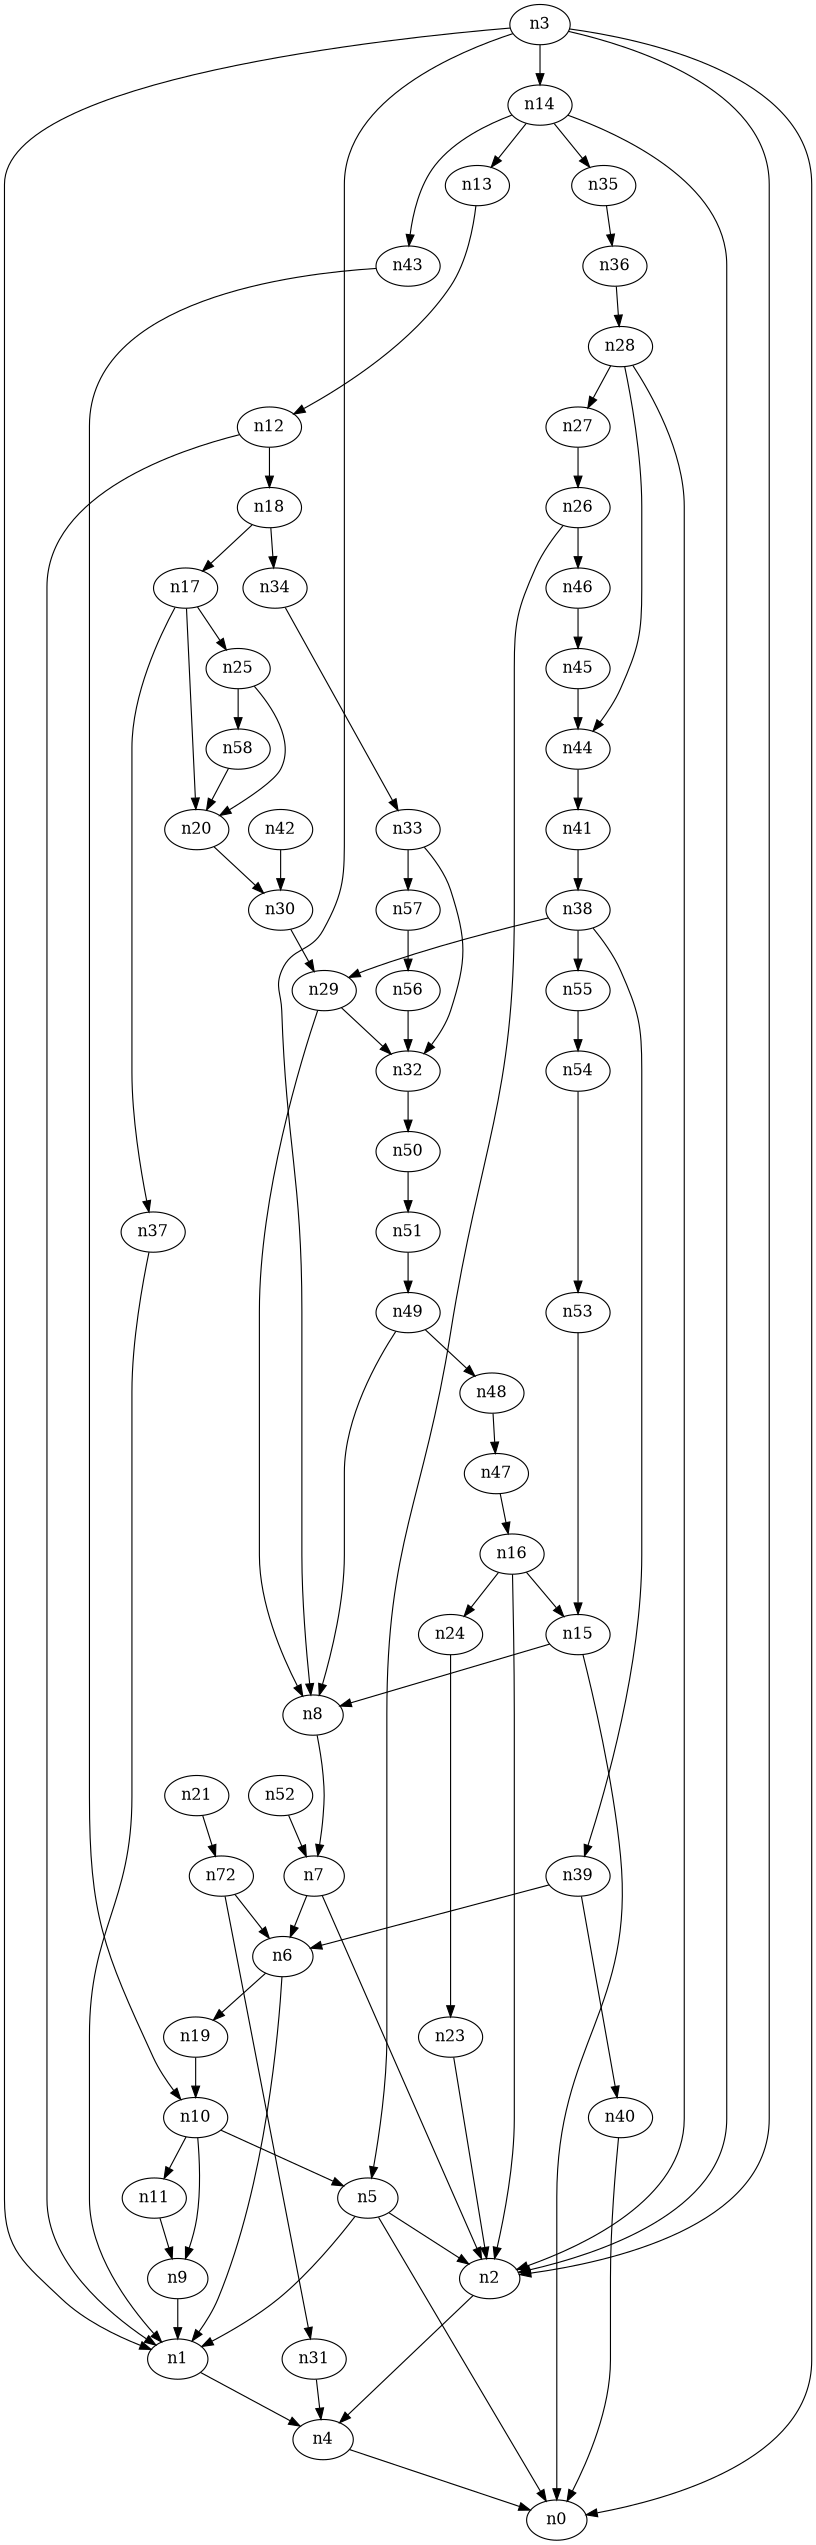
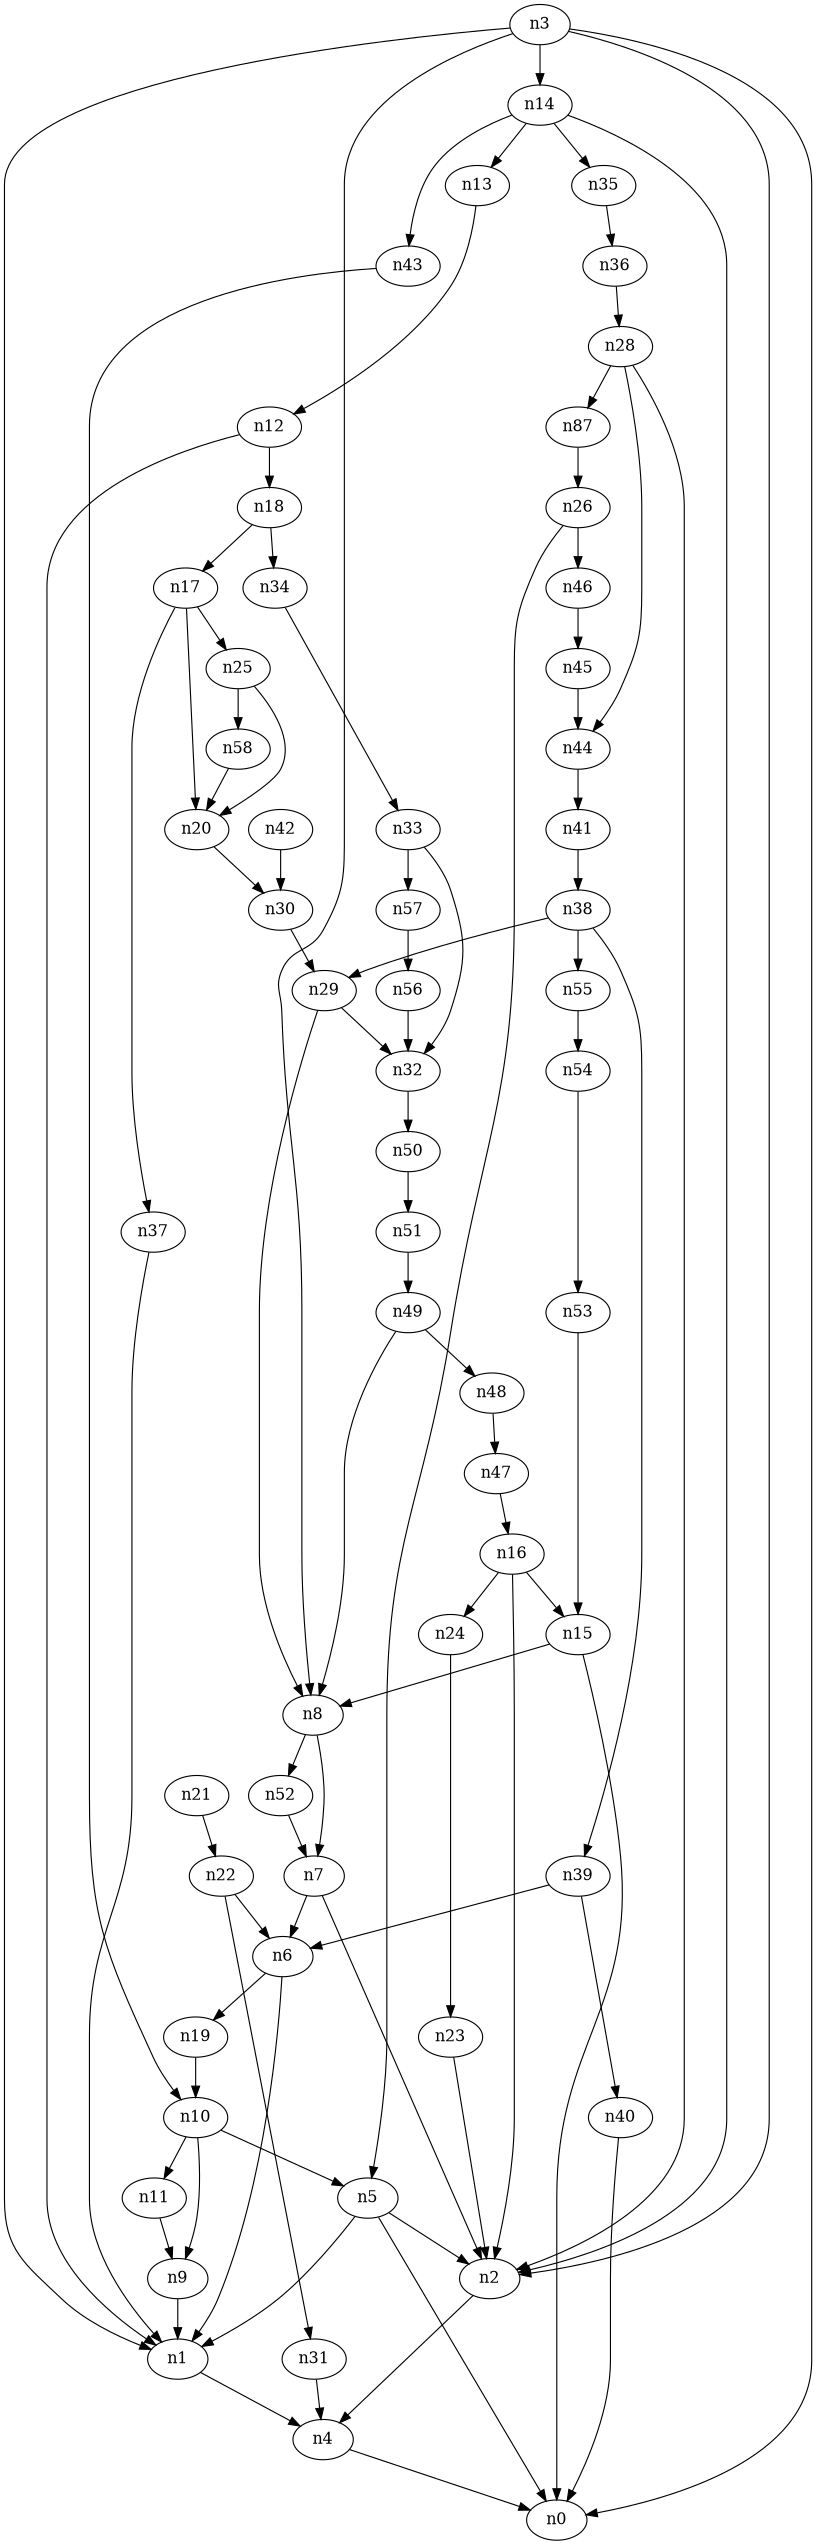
node "n27": label "n27" -> "n87"
edge "n8" -> "n52": added
node "n72": label "n72" -> "n22"
